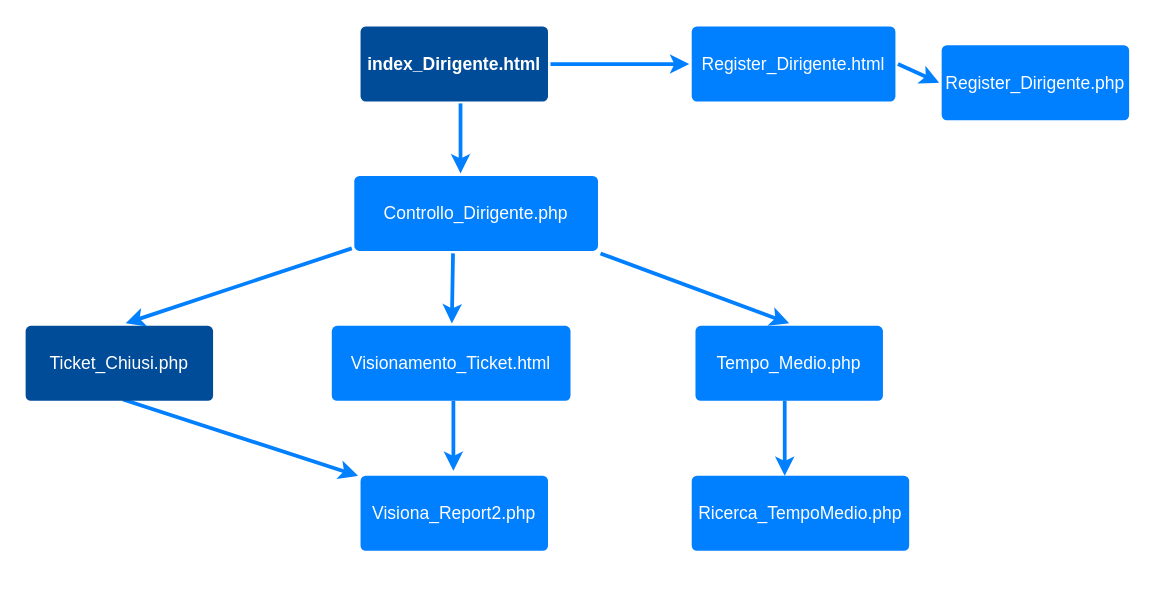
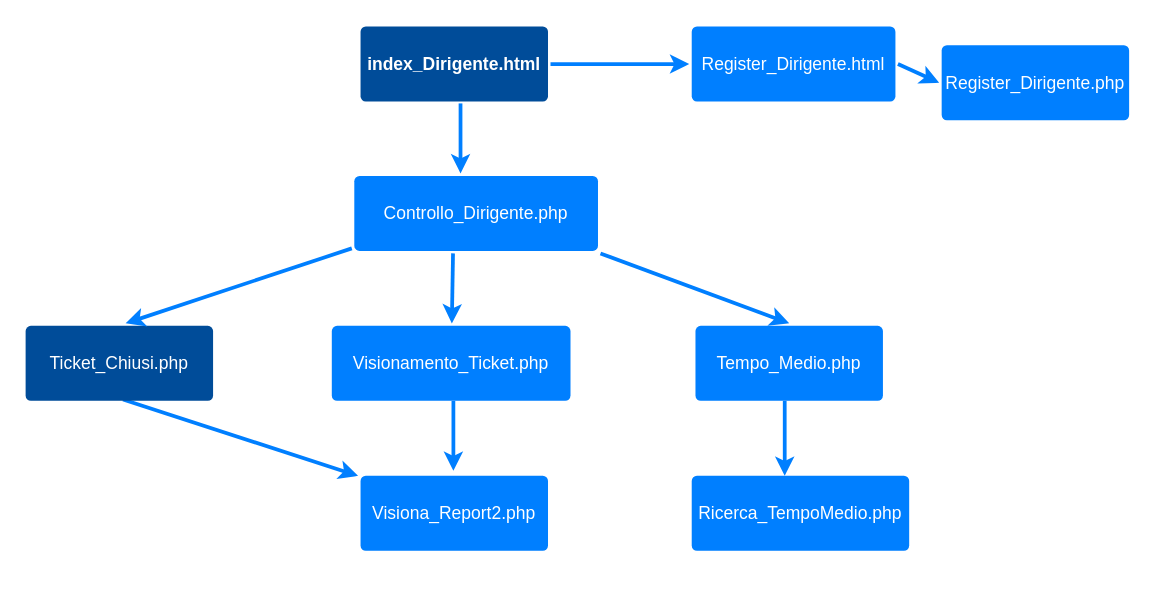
node "Visionamento_Ticket.html": label "Visionamento_Ticket.html" -> "Visionamento_Ticket.php"
